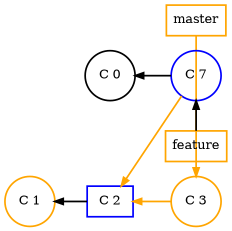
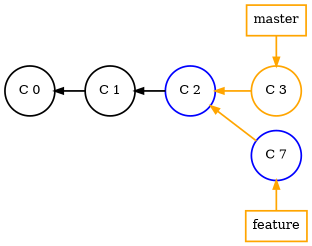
edge "C 7" -> "C 0": now "C 1" -> "C 0"
edge "feature" -> "C 7": color black -> orange
node "C 1": color orange -> black
node "C 2": shape box -> circle
